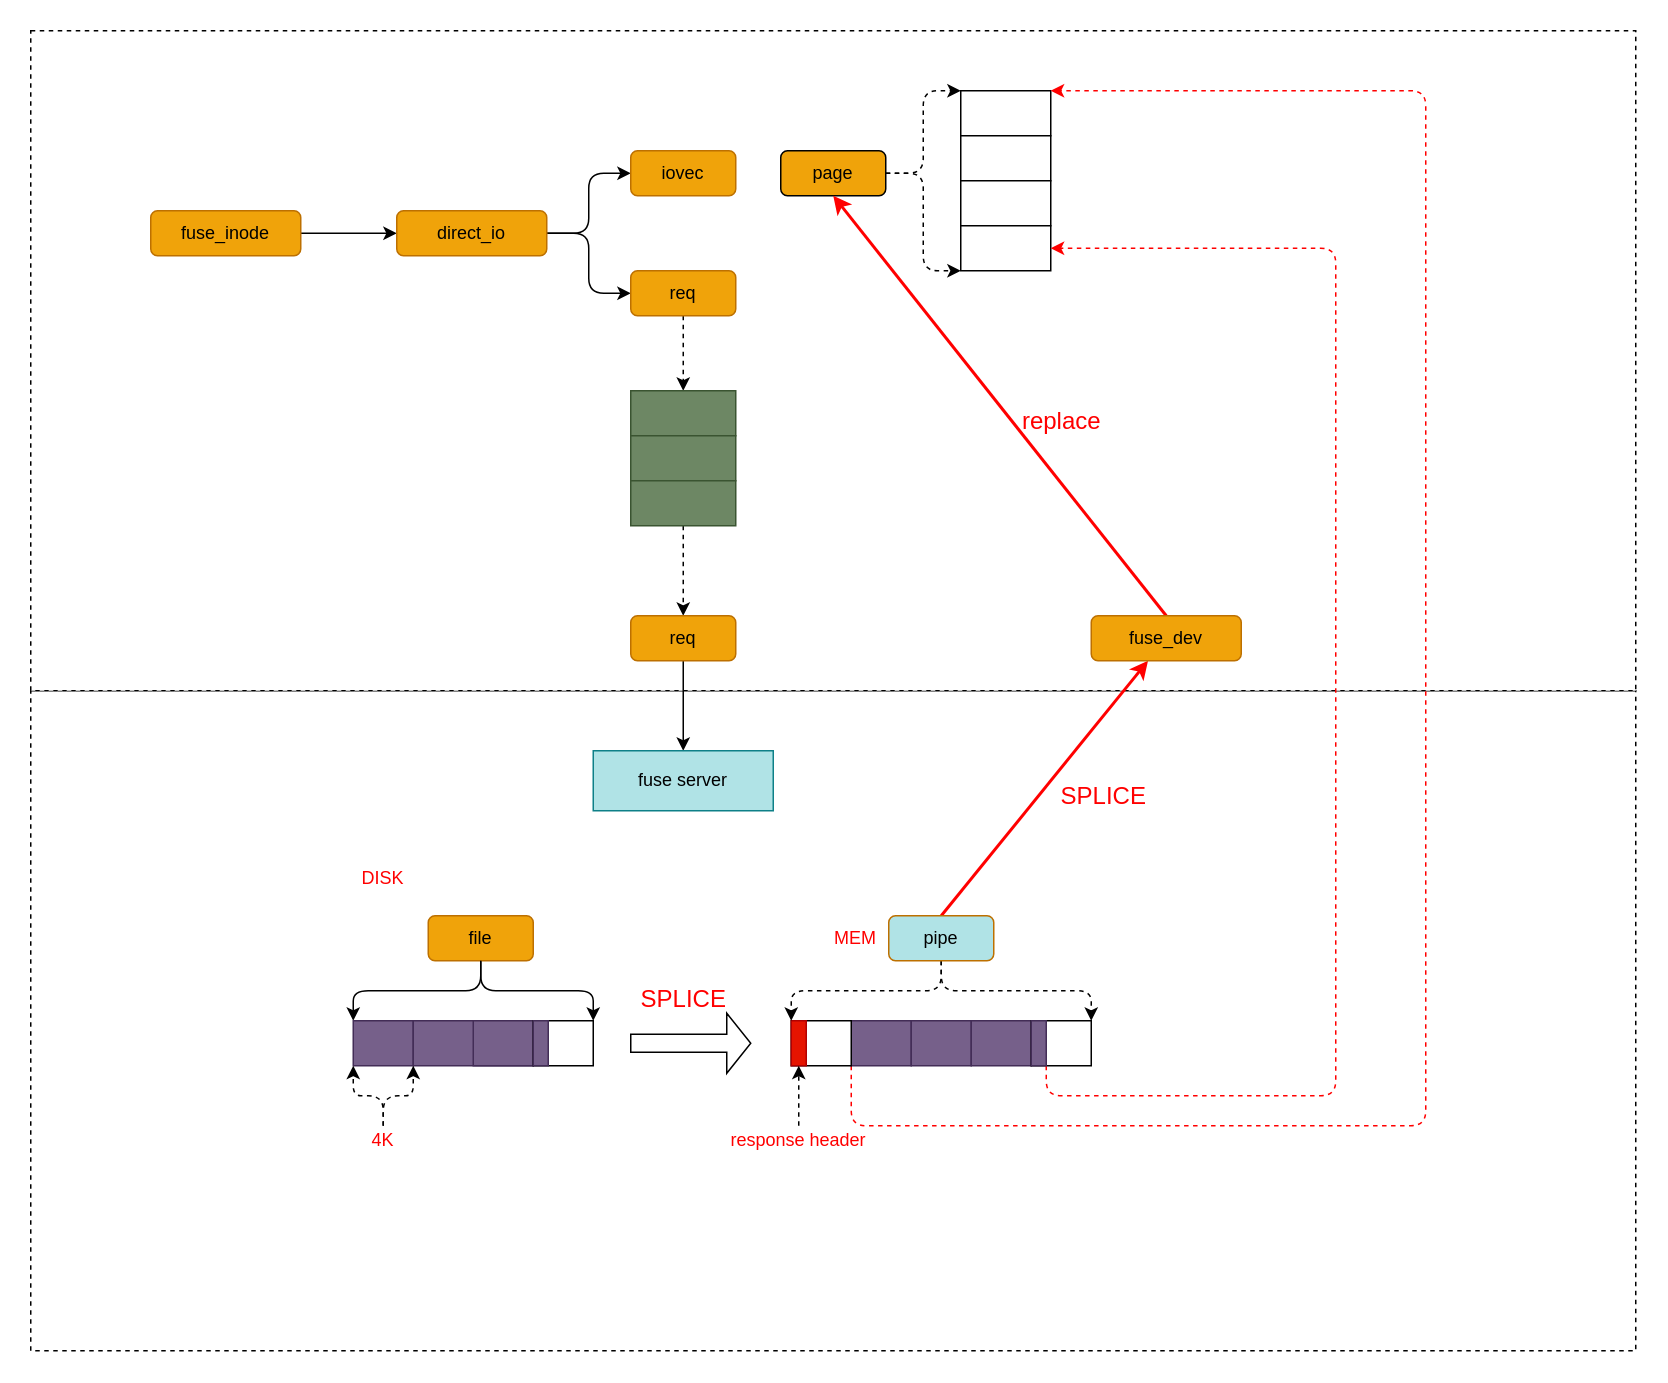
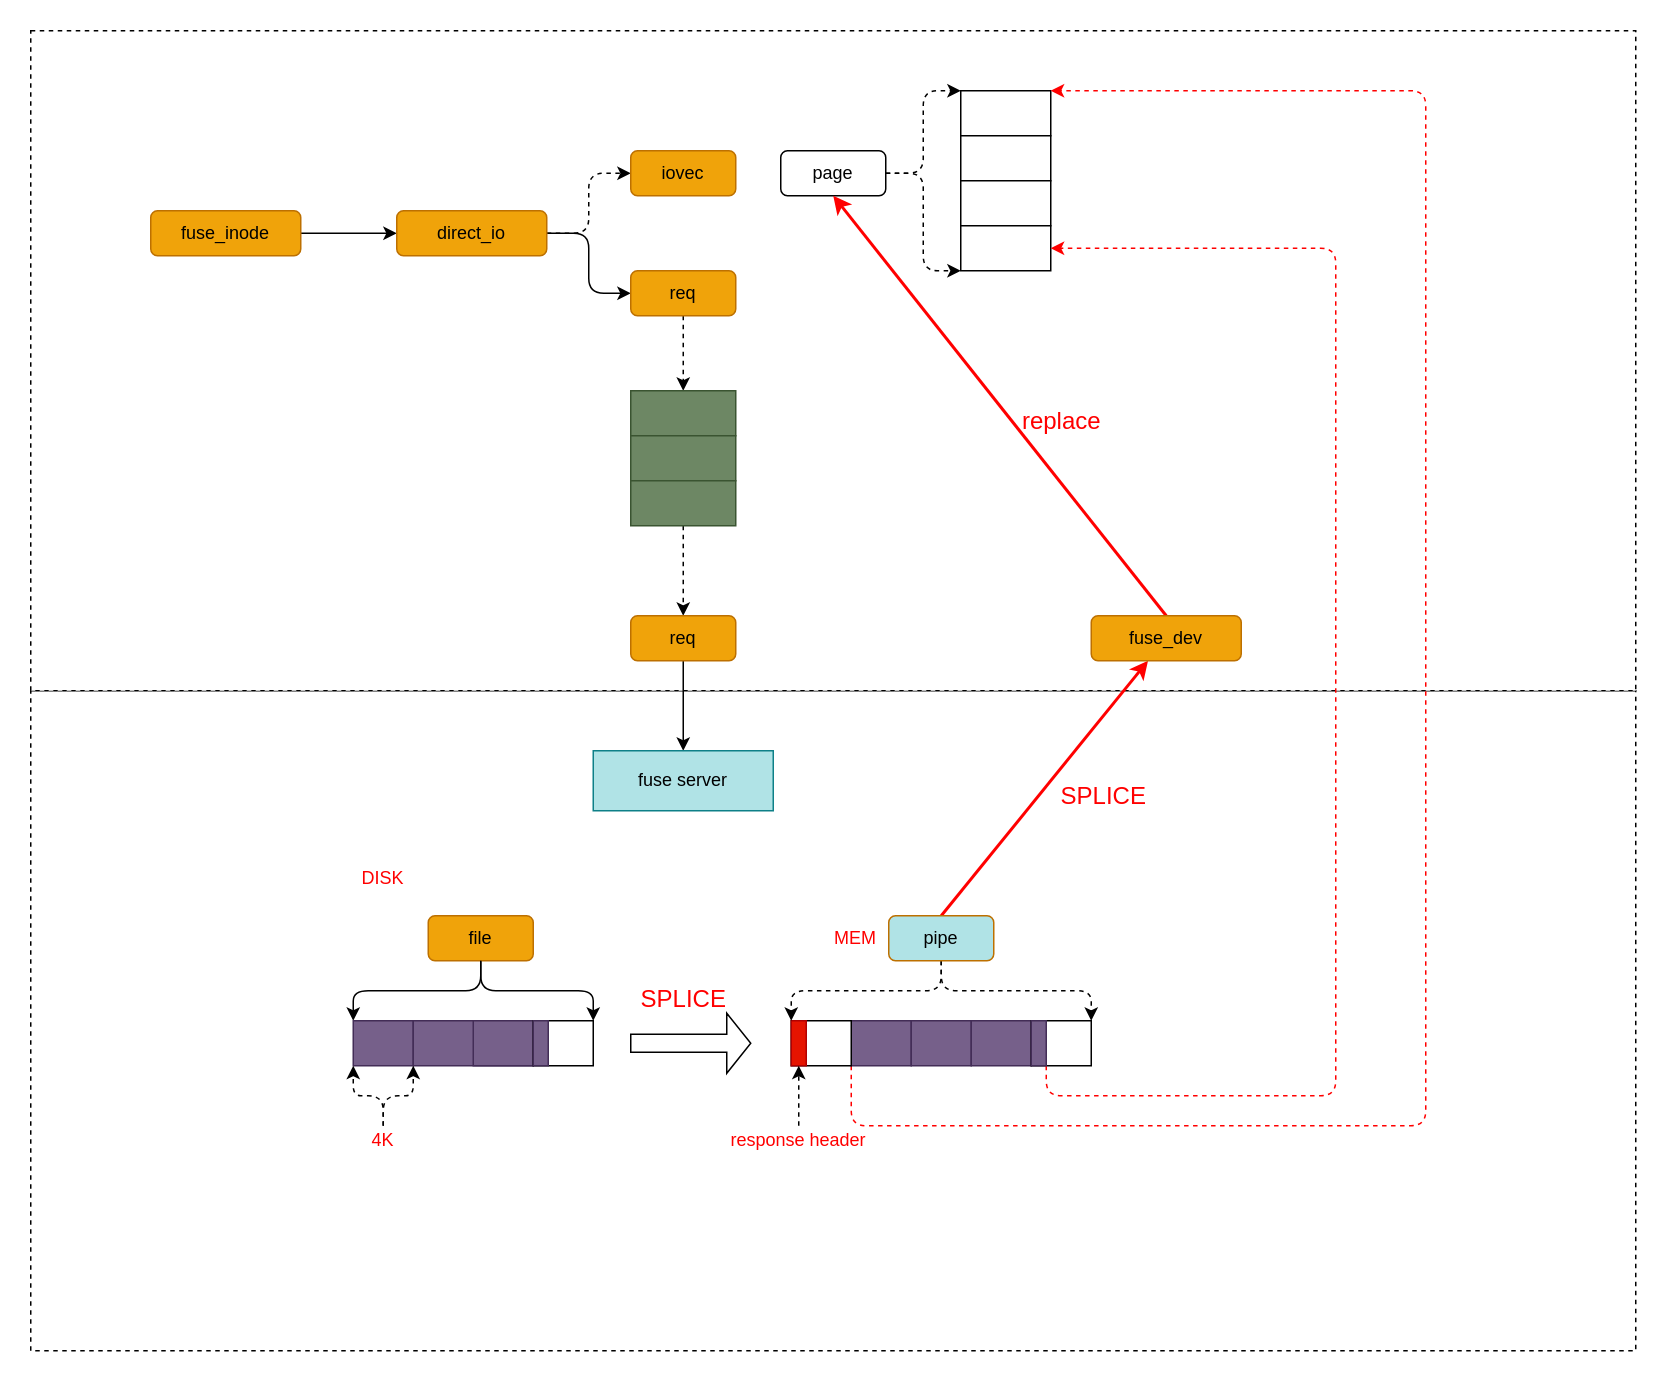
node "page": fillcolor #f0a30a -> #ffffff
edge "direct_io" -> "iovec": style solid -> dashed
